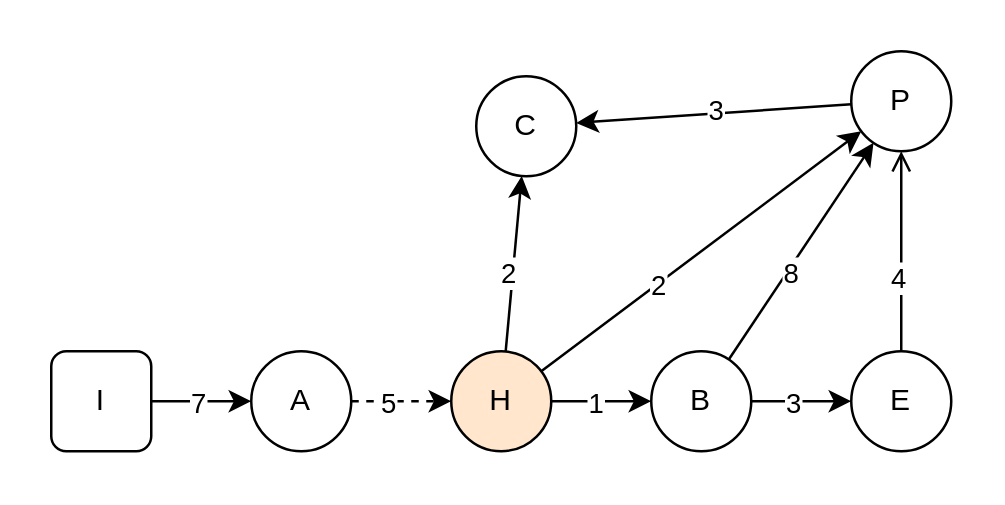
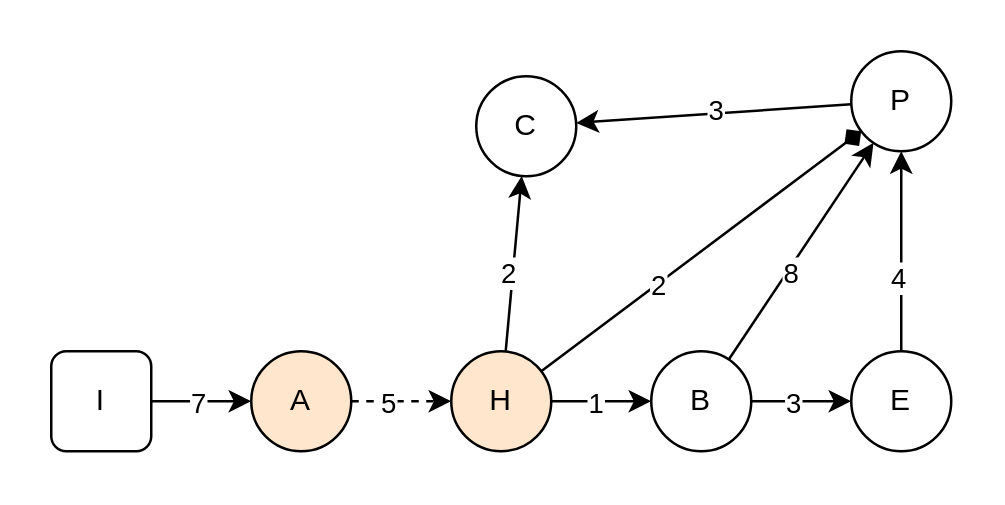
edge "H" -> "P": arrowhead classic -> diamond
edge "E" -> "P": arrowhead open -> classic
node "A": fillcolor #ffffff -> #ffe6cc
